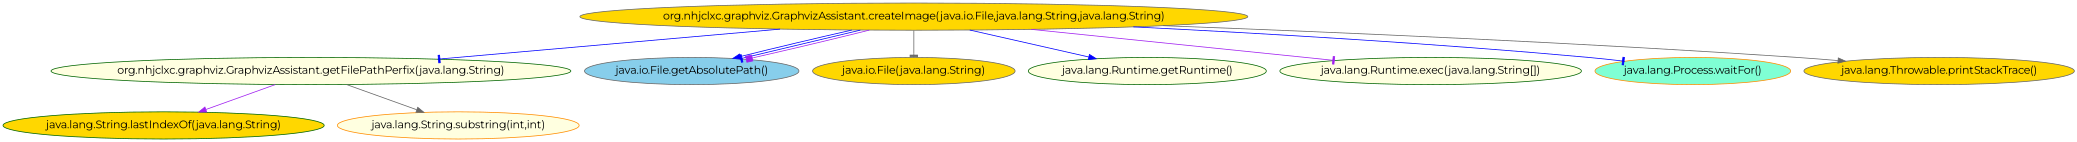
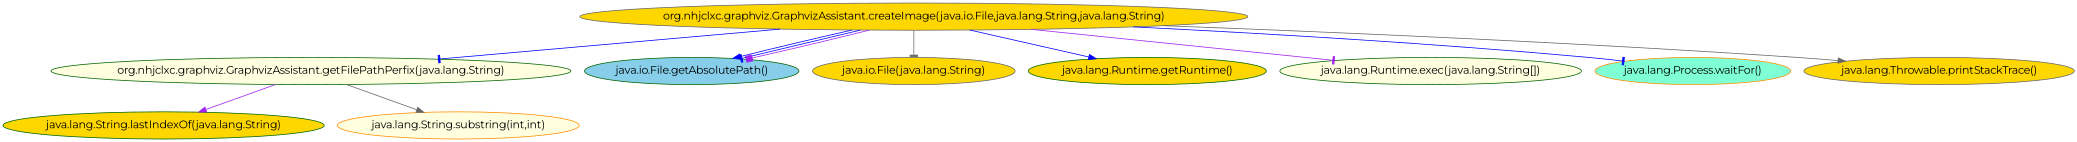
node "java.io.File.getAbsolutePath()": color gray40 -> darkgreen
node "java.lang.Runtime.getRuntime()": fillcolor lightyellow -> gold
